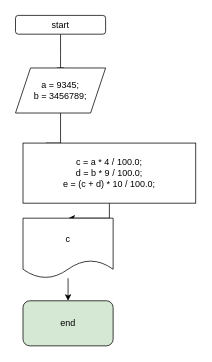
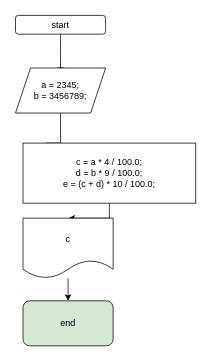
node "a = 9345; b = 3456789;": label "a = 9345; b = 3456789;" -> "a = 2345; b = 3456789;"
